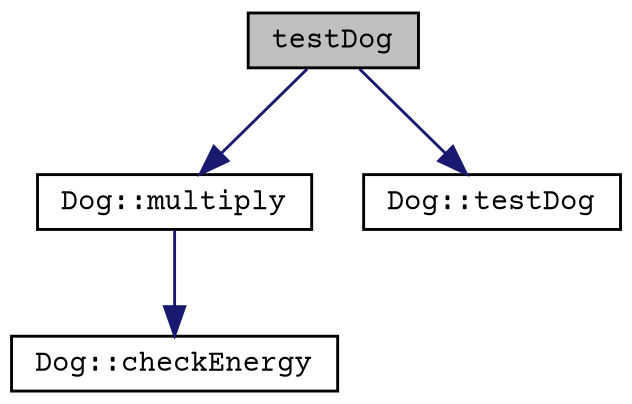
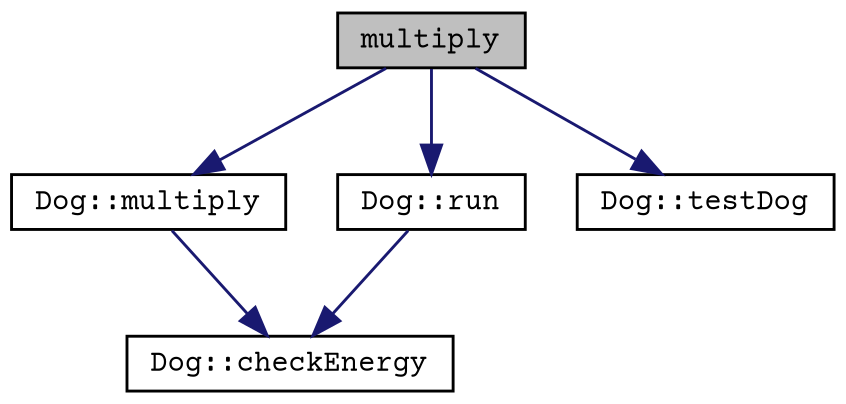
node "testDog": label "testDog" -> "multiply"
node "Dog::run": added
